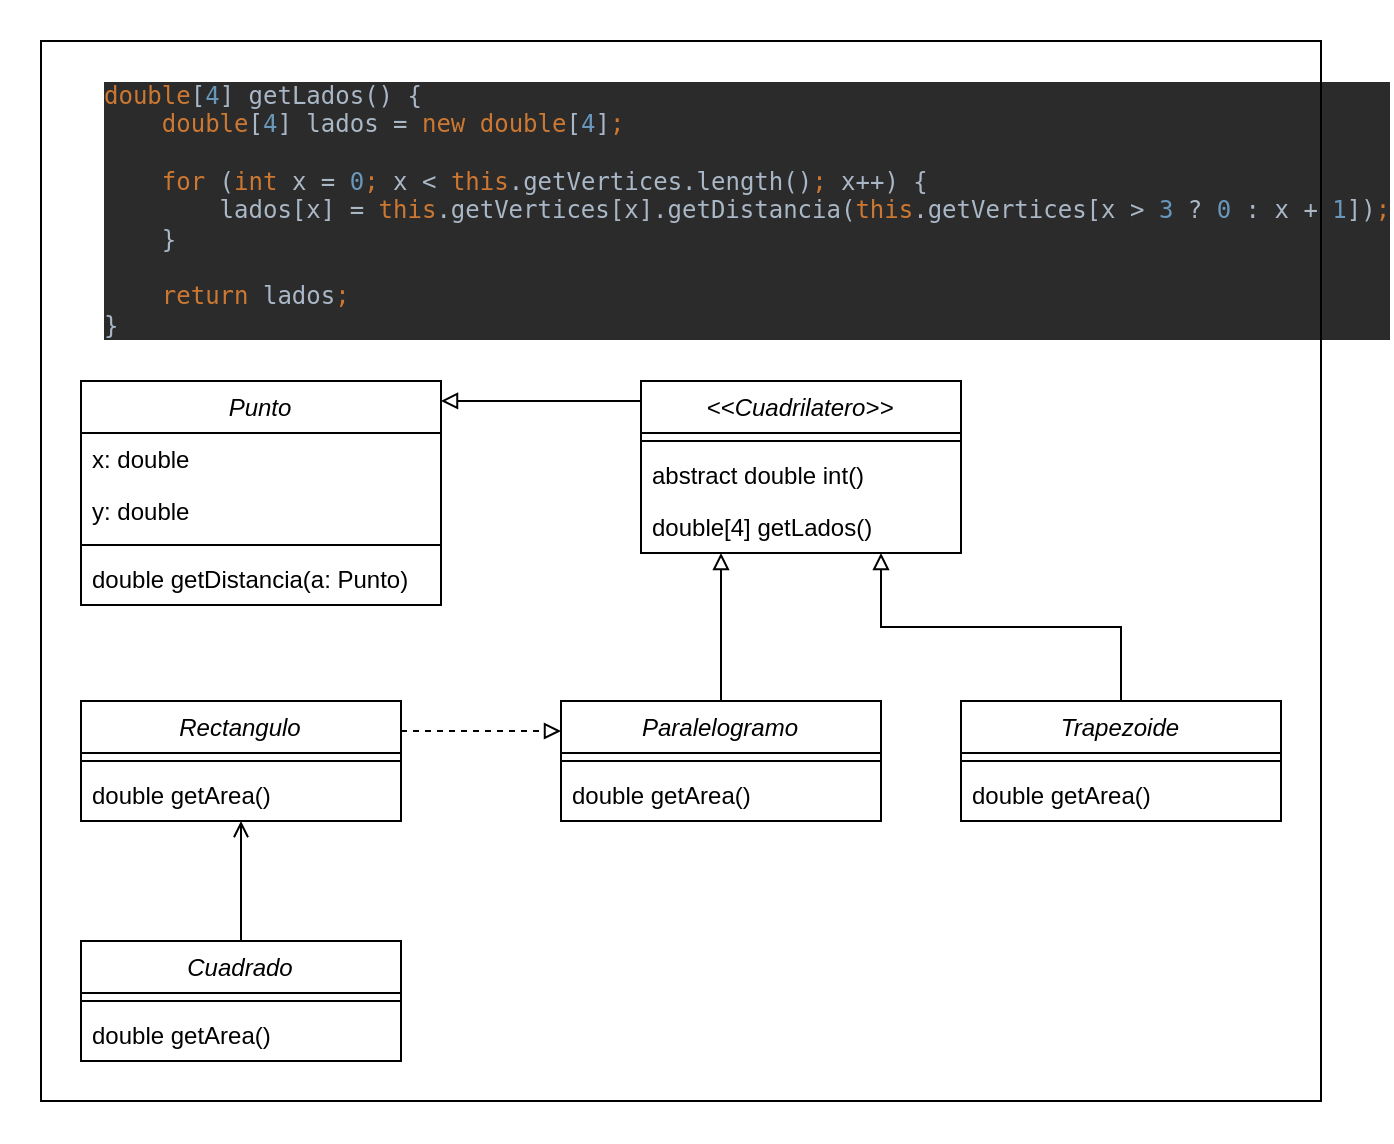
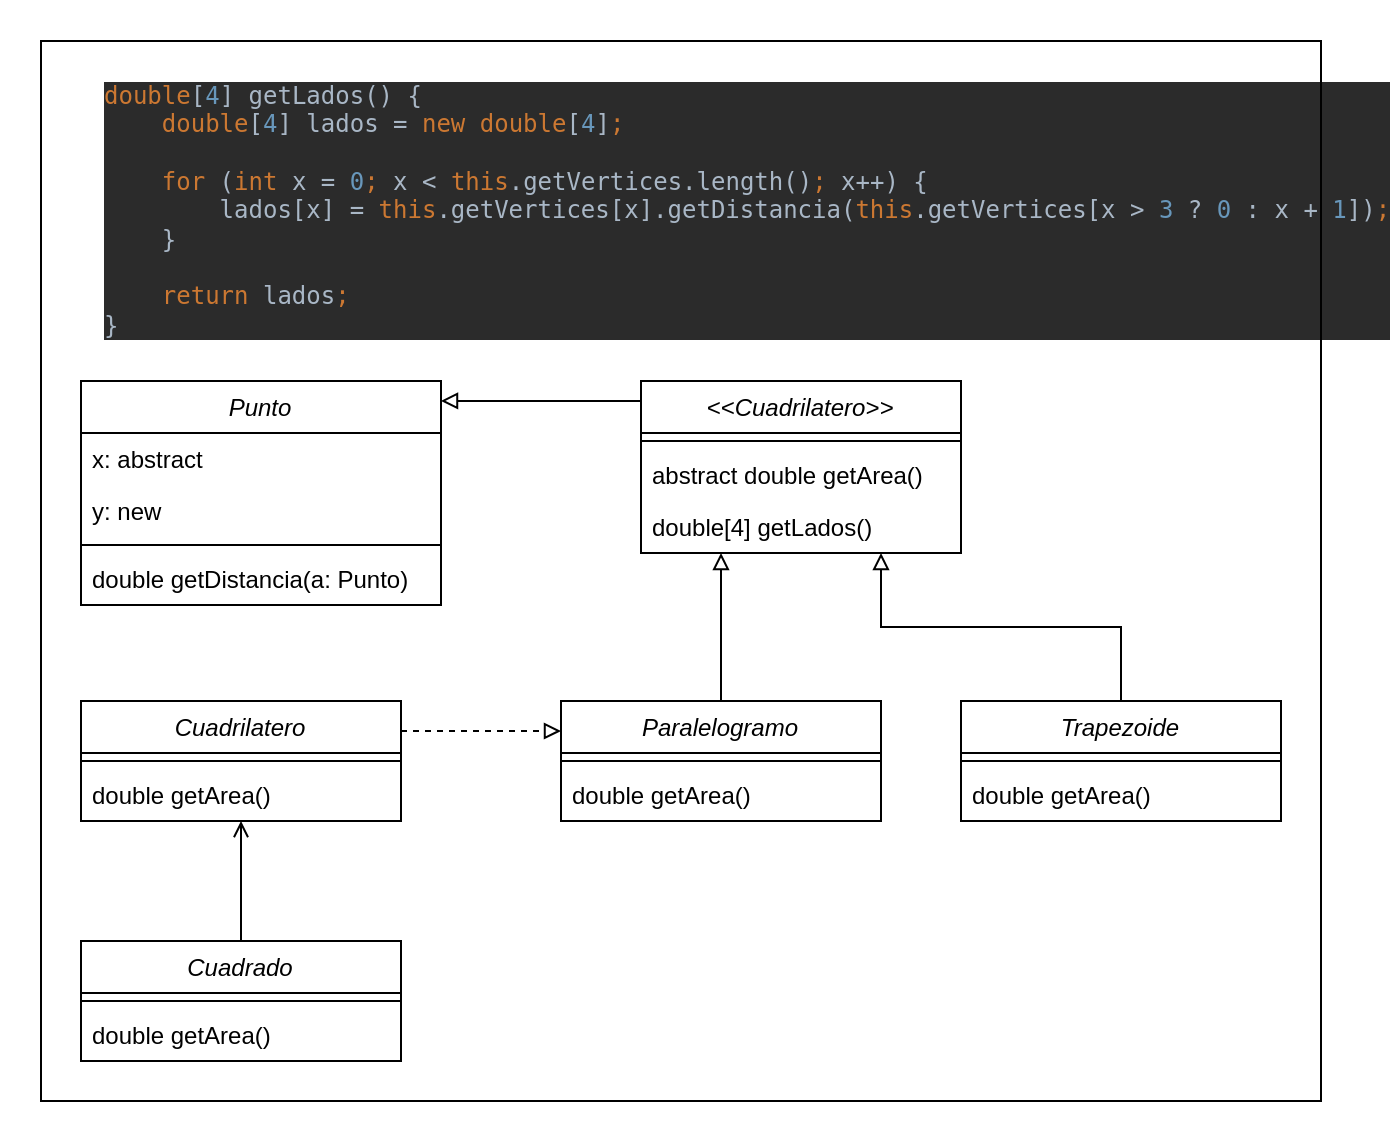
node "x: double": label "x: double" -> "x: abstract"
node "abstract double int()": label "abstract double int()" -> "abstract double getArea()"
node "y: double": label "y: double" -> "y: new"
node "Rectangulo": label "Rectangulo" -> "Cuadrilatero"
